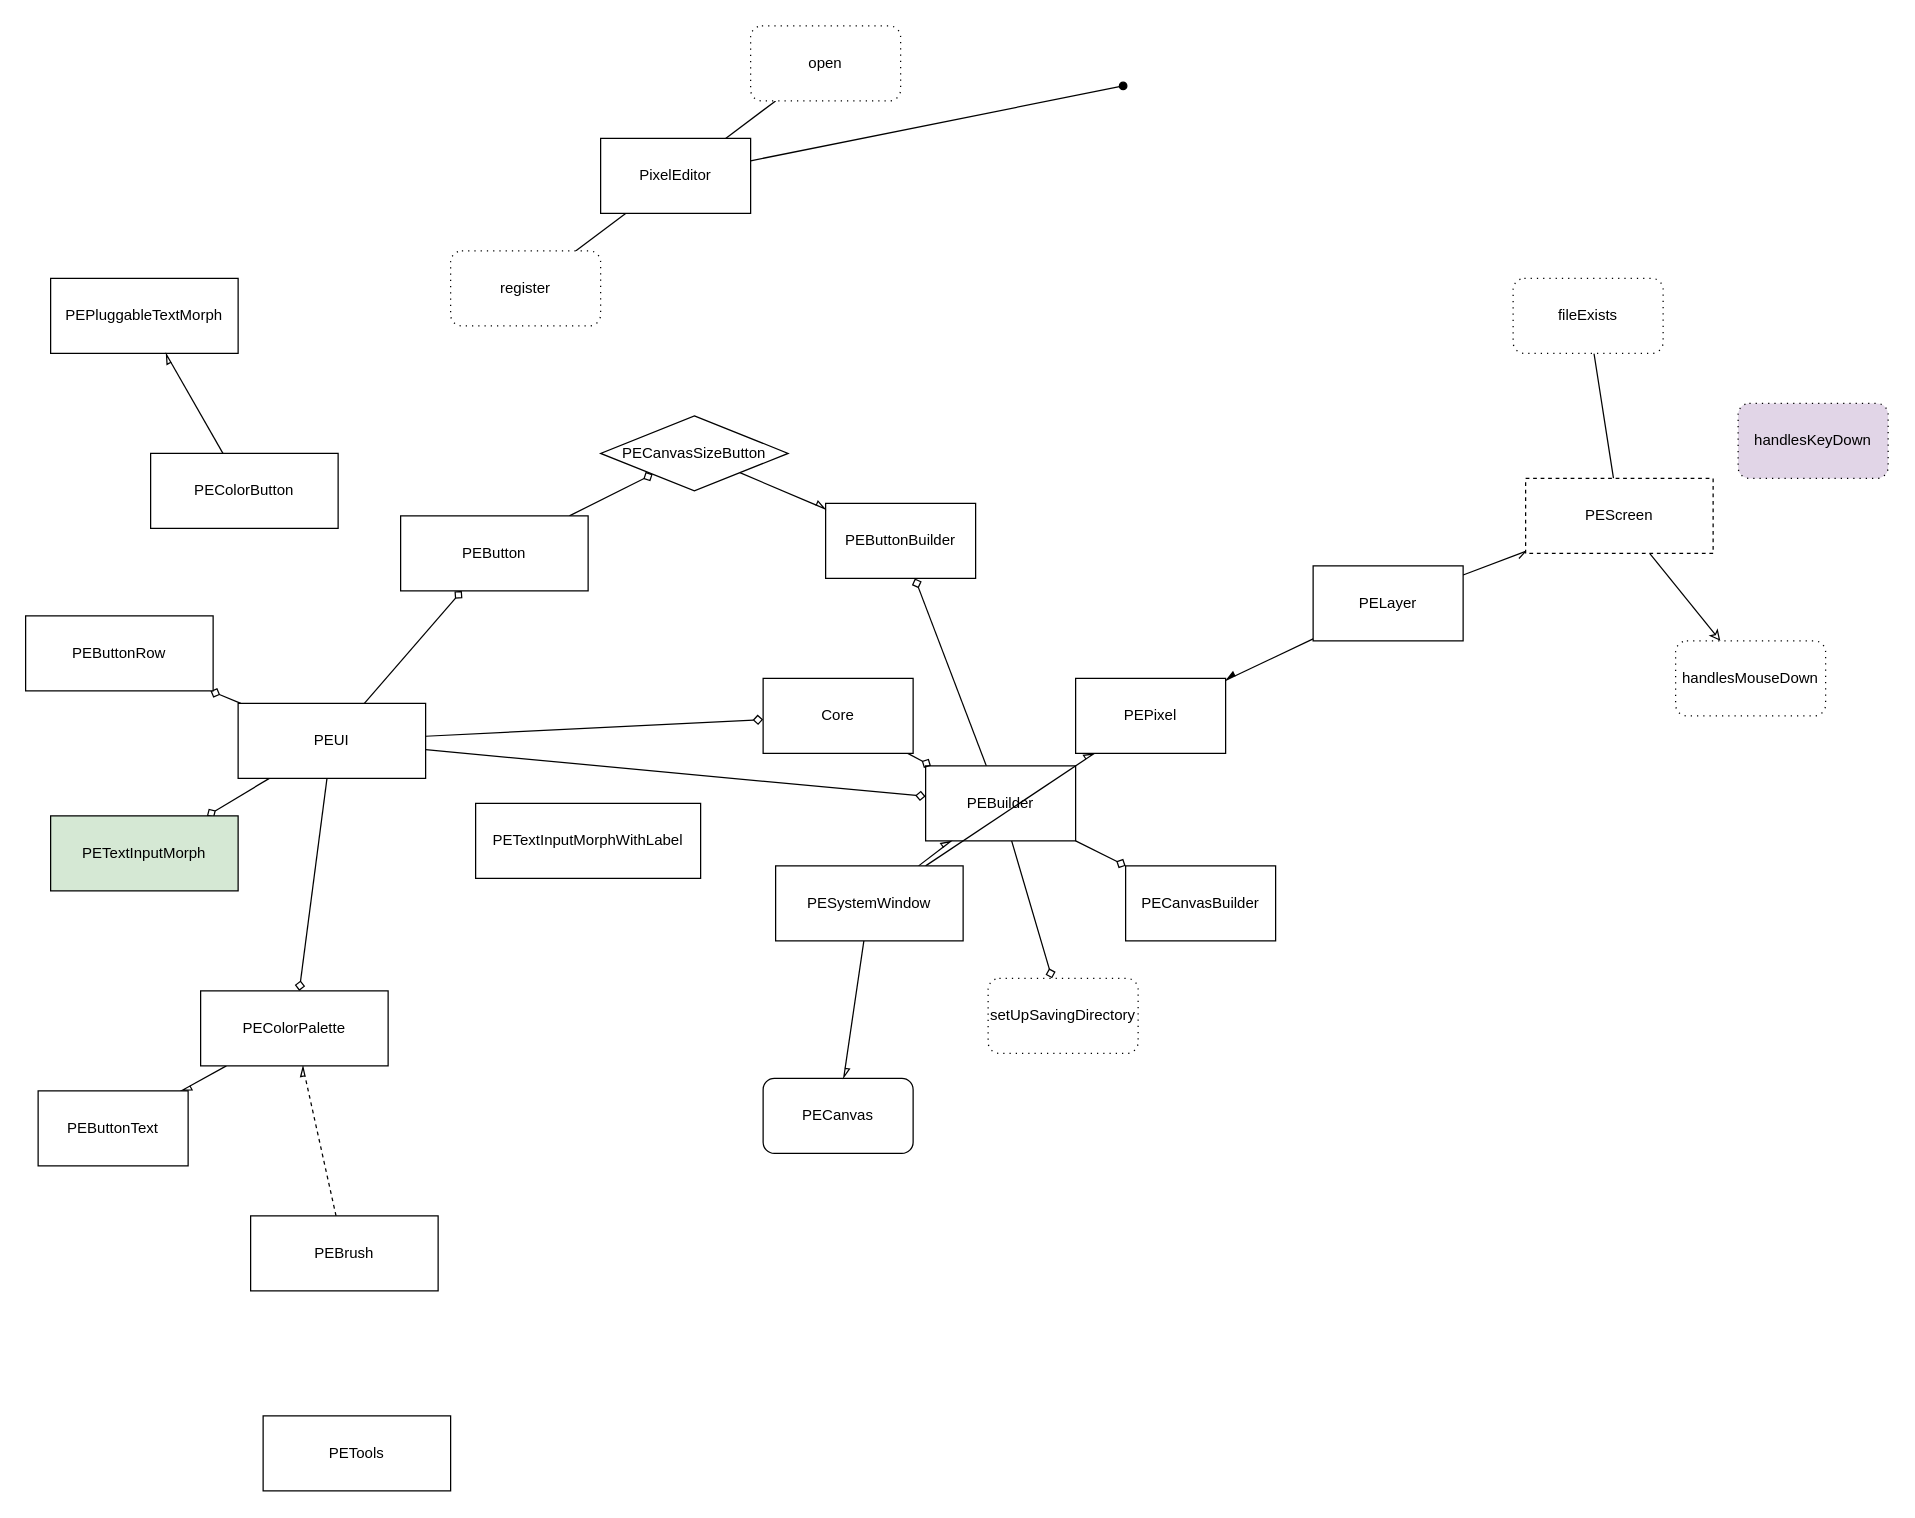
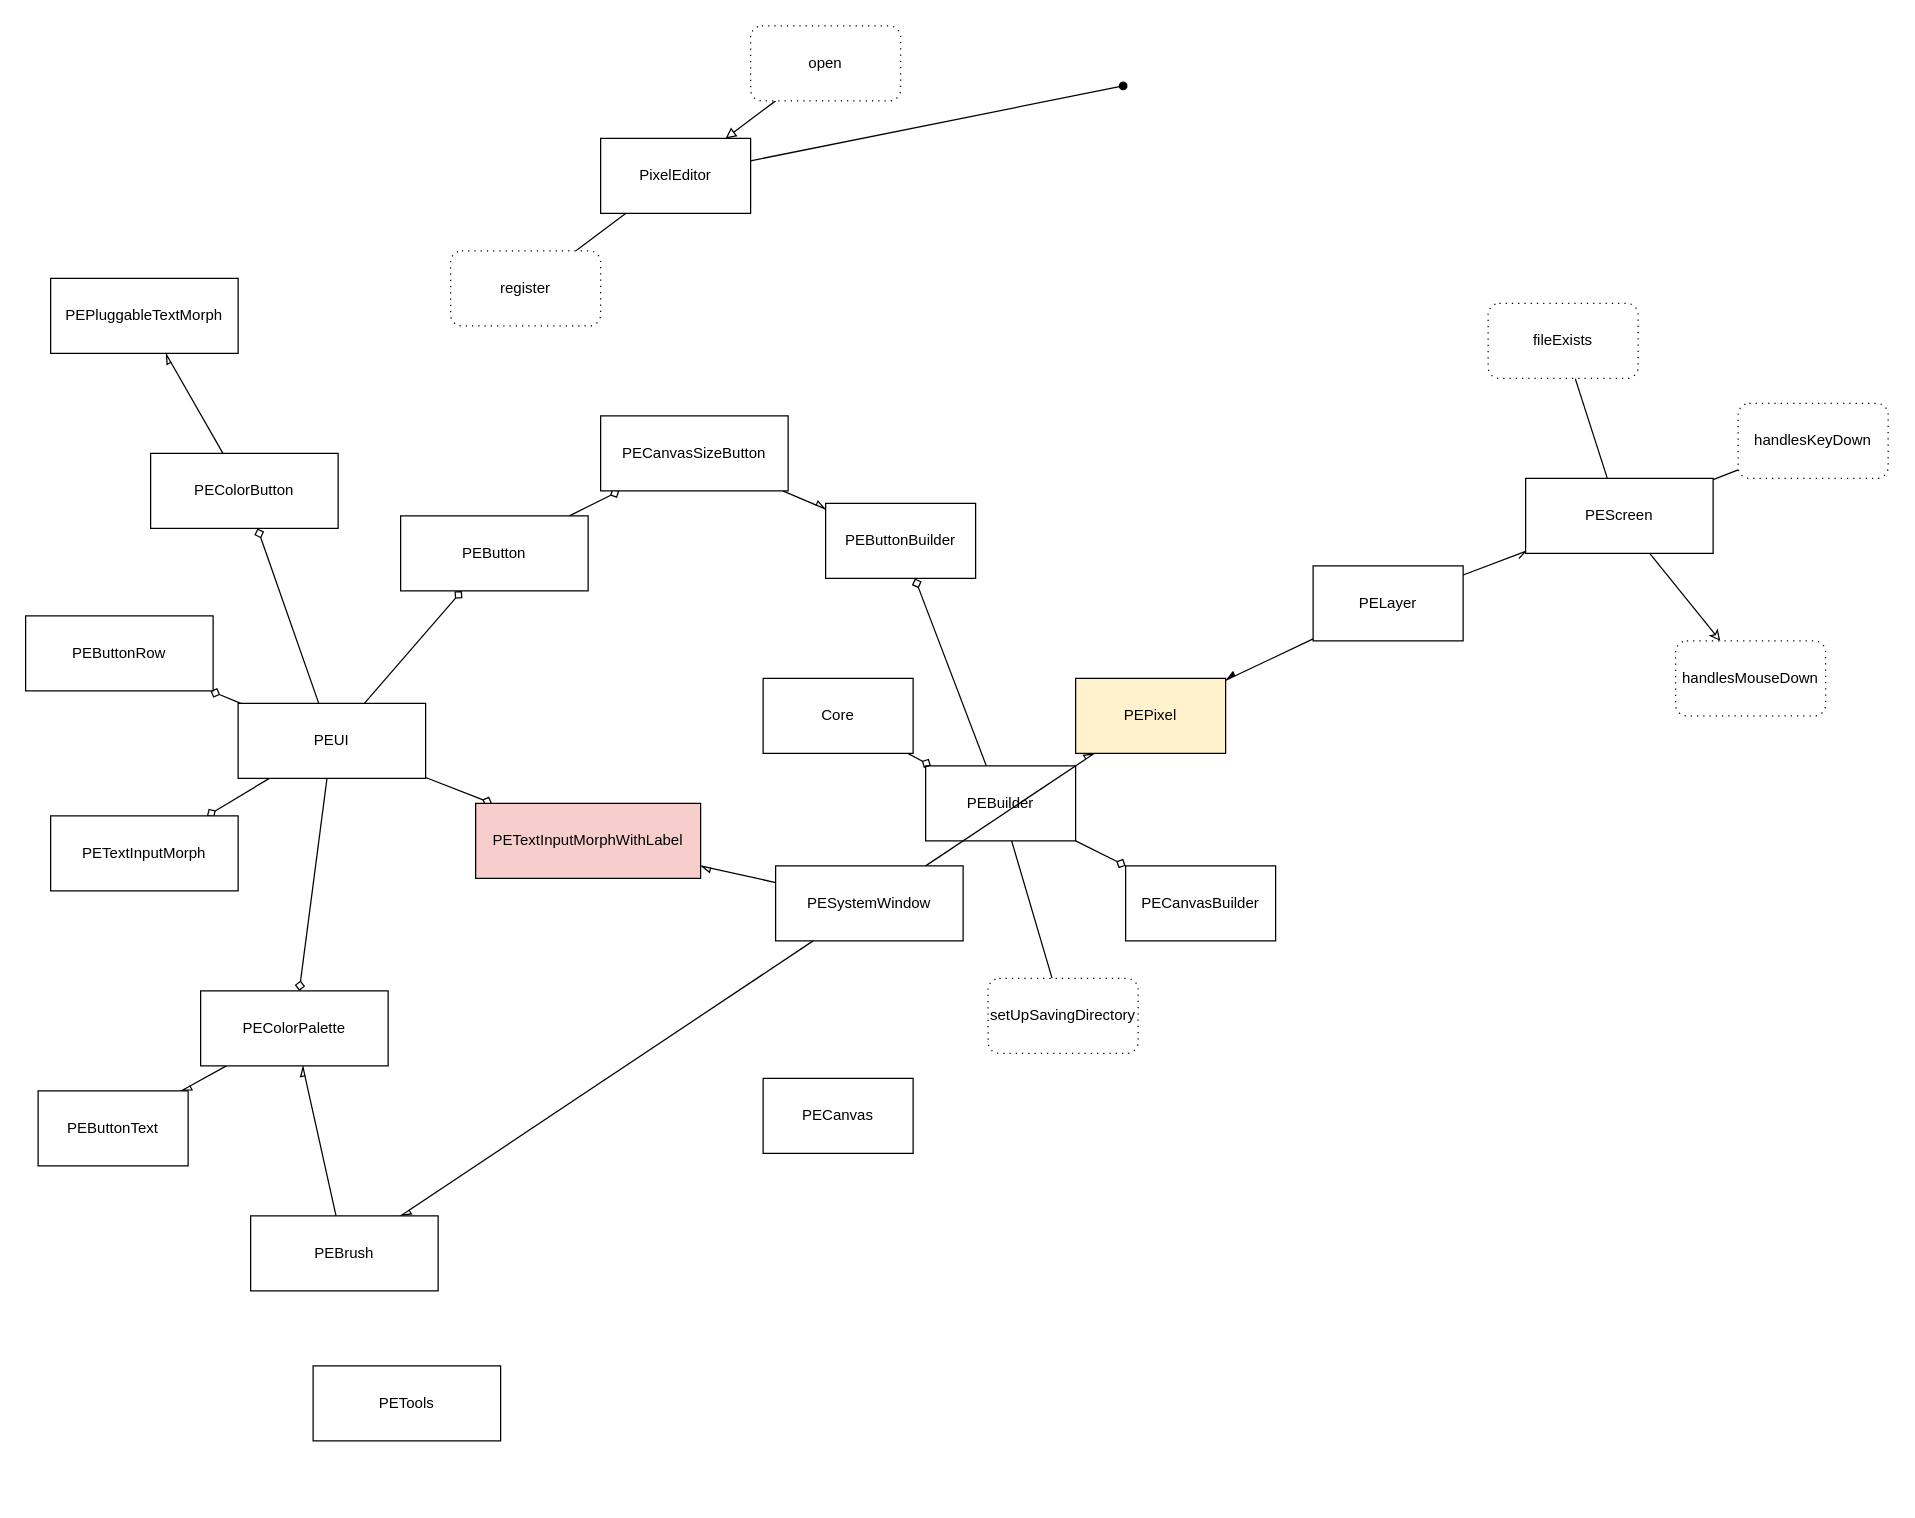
edge "open" -- "PixelEditor": arrowhead none -> block
node "fileExists": moved (1588, 316) -> (1563, 341)
node "handlesKeyDown": fillcolor #e1d5e7 -> #ffffff
node "PECanvasSizeButton": shape diamond -> rectangle
edge "handlesKeyDown" -- "PEScreen": added
node "PEScreen": style dashed -> solid
node "PEPixel": fillcolor #ffffff -> #fff2cc
edge "PEUI" -> "Core": now "PEUI" -> "PEColorButton"
edge "PEUI" -> "PEBuilder": now "PEUI" -> "PETextInputMorphWithLabel"
node "PETextInputMorphWithLabel": fillcolor #ffffff -> #f8cecc
node "PETextInputMorph": fillcolor #d5e8d4 -> #ffffff
edge "PESystemWindow" -> "PEBuilder": removed
edge "PESystemWindow" -> "PETextInputMorphWithLabel": added
edge "PEBuilder" -> "setUpSavingDirectory": arrowhead diamond -> none
edge "PESystemWindow" -> "PECanvas": now "PESystemWindow" -> "PEBrush"
node "PECanvas": shape rounded rectangle -> rectangle
edge "PEBrush" -> "PEColorPalette": style dashed -> solid
node "PETools": moved (357, 1453) -> (407, 1403)
